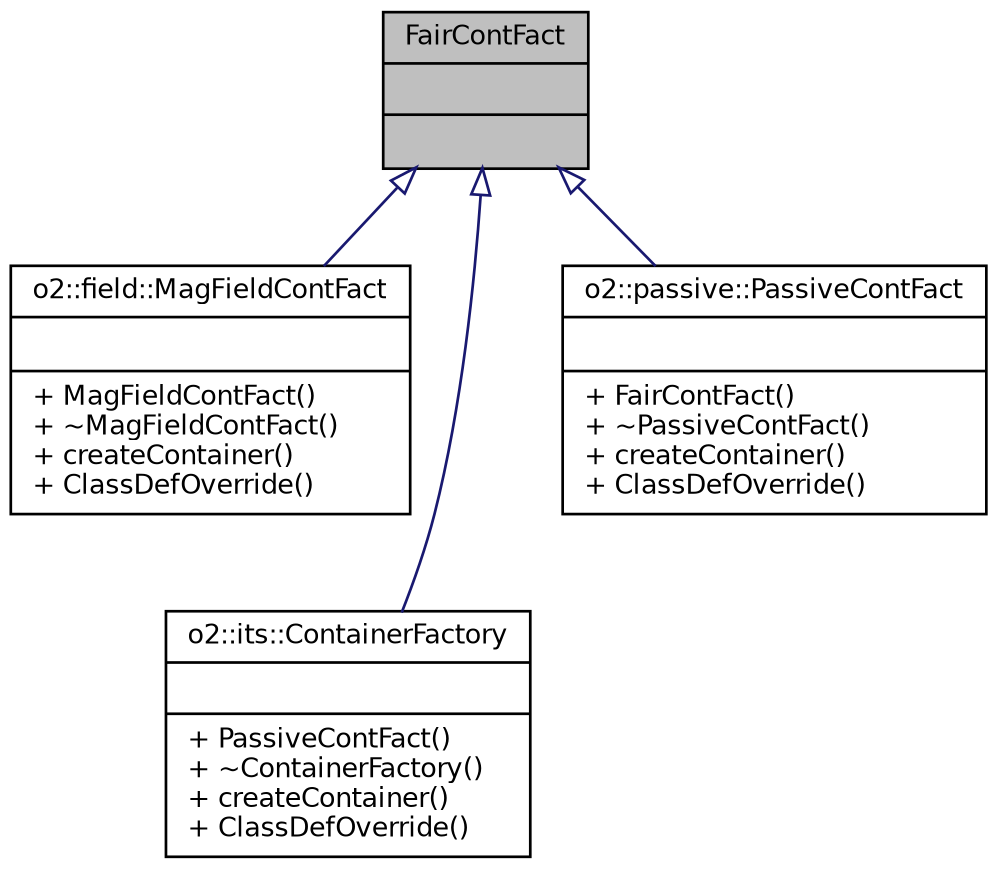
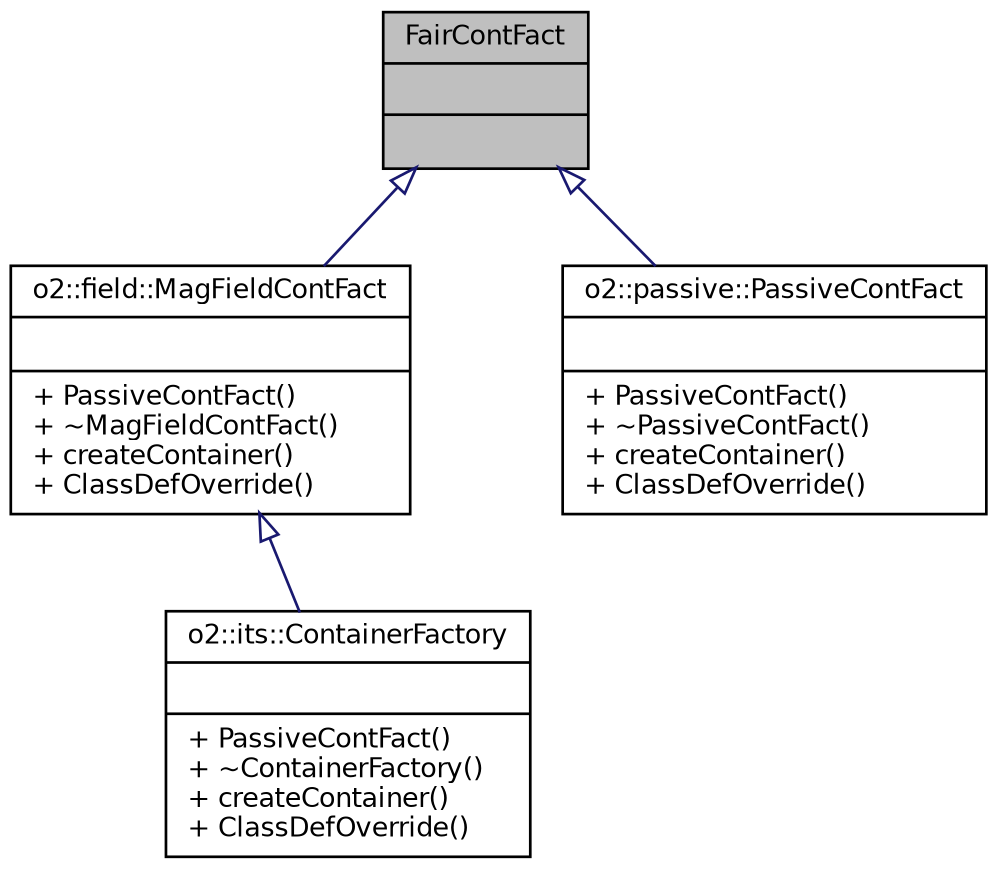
node "o2::field::MagFieldContFact": text "+ MagFieldContFact()" -> "+ PassiveContFact()"
node "o2::passive::PassiveContFact": text "+ FairContFact()" -> "+ PassiveContFact()"
edge "o2::its::ContainerFactory" -> "FairContFact": now "o2::its::ContainerFactory" -> "o2::field::MagFieldContFact"
